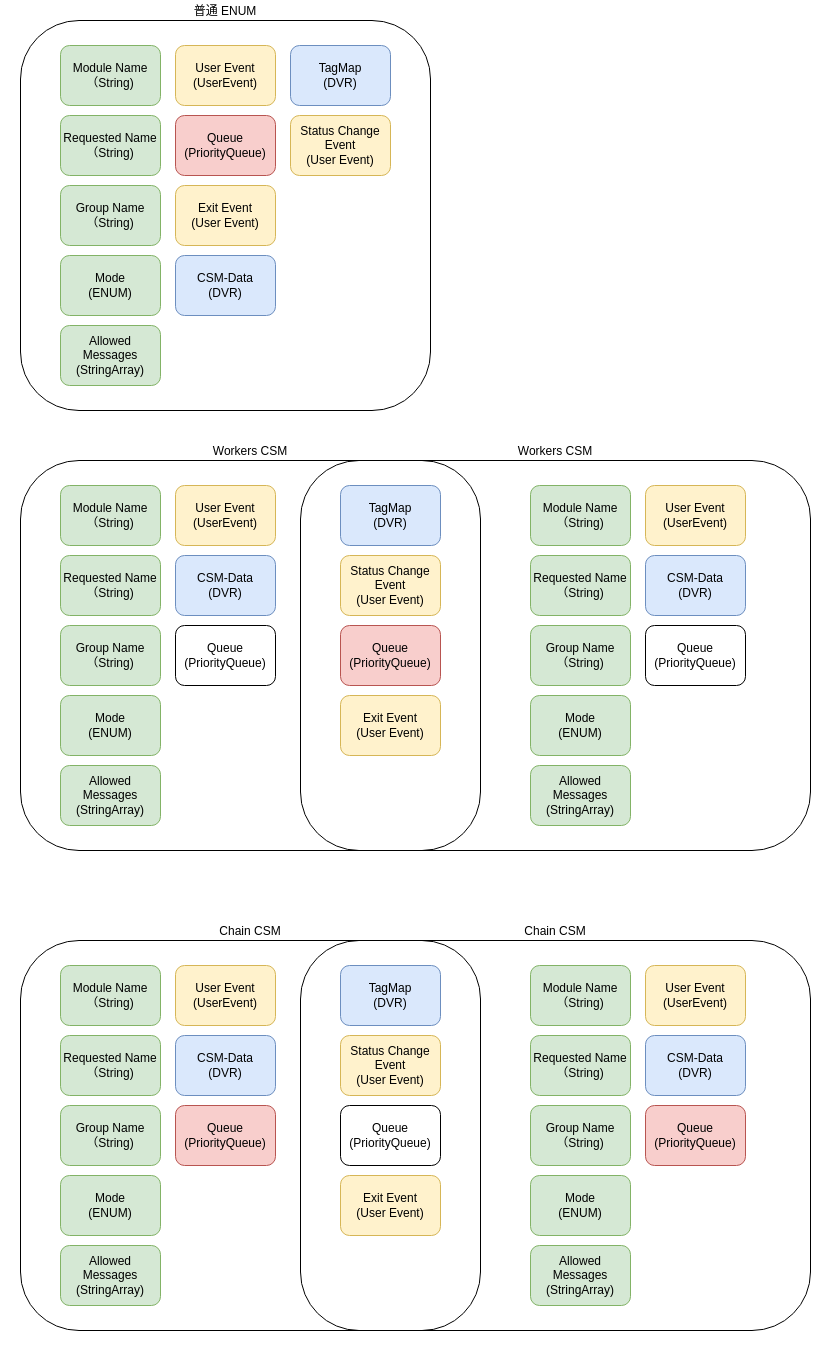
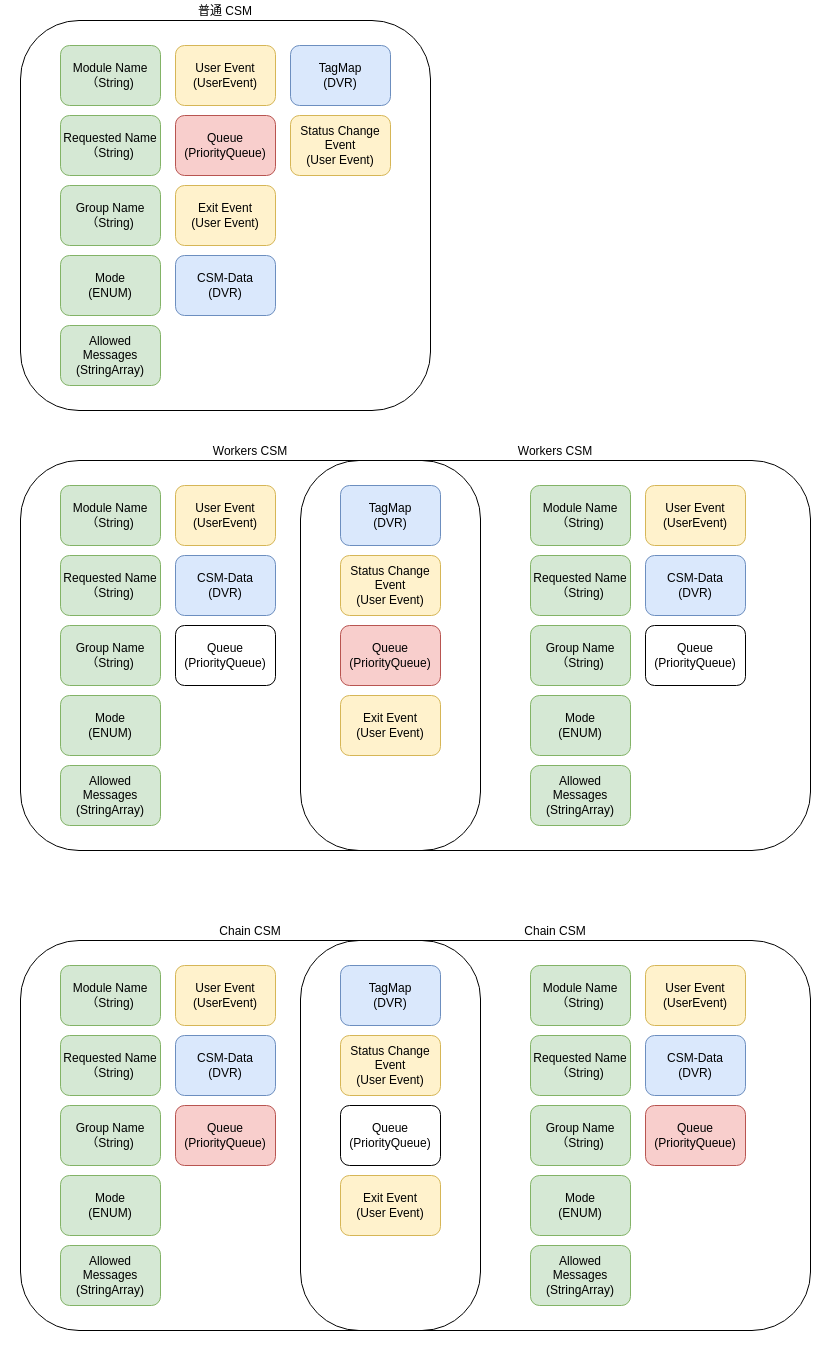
node "普通 ENUM": label "普通 ENUM" -> "普通 CSM"
